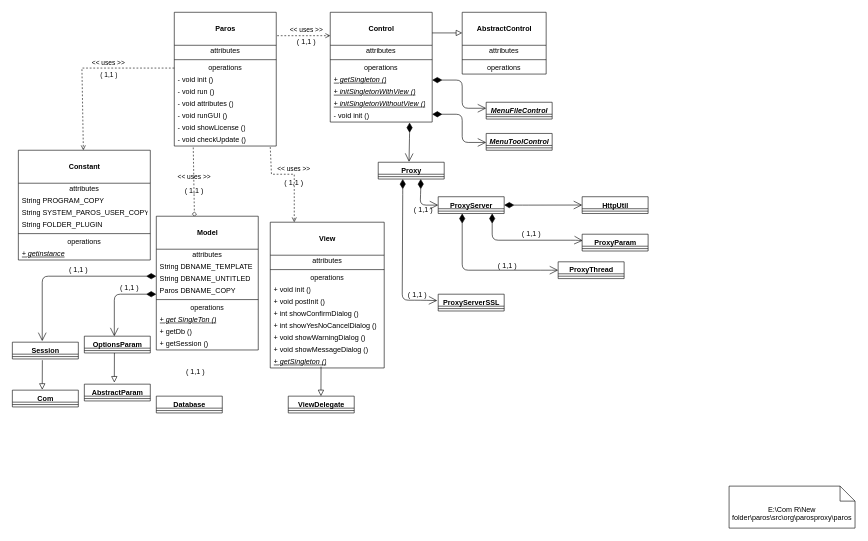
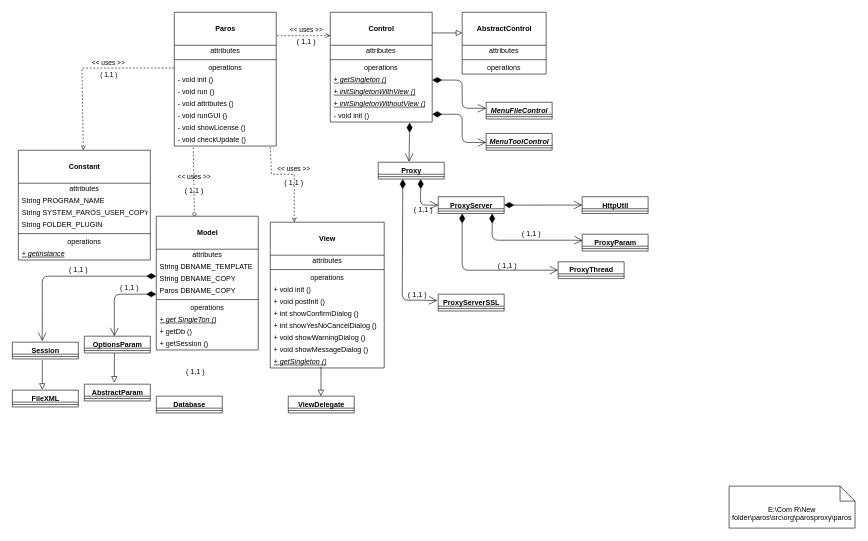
node "String PROGRAM_COPY": label "String PROGRAM_COPY" -> "String PROGRAM_NAME"
node "String DBNAME_UNTITLED": label "String DBNAME_UNTITLED" -> "String DBNAME_COPY"
node "Com": label "Com" -> "FileXML"
